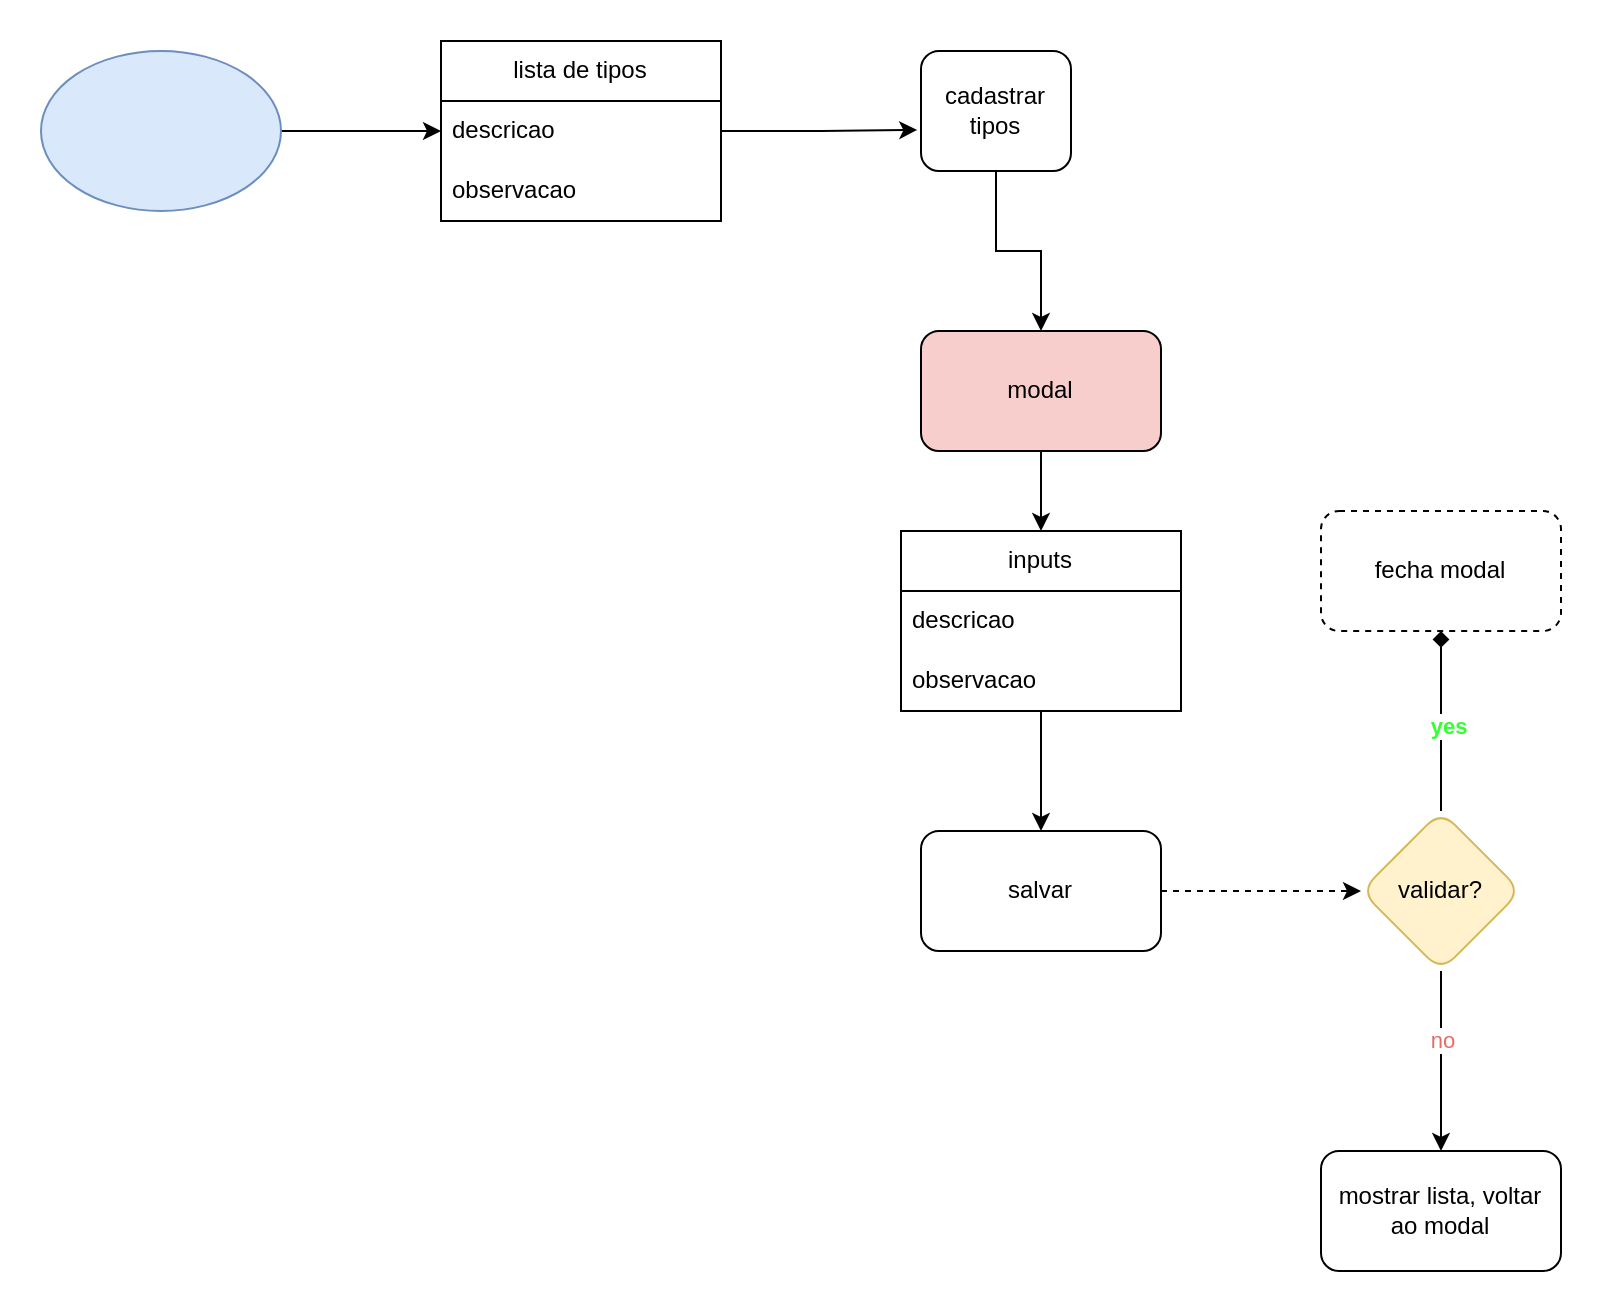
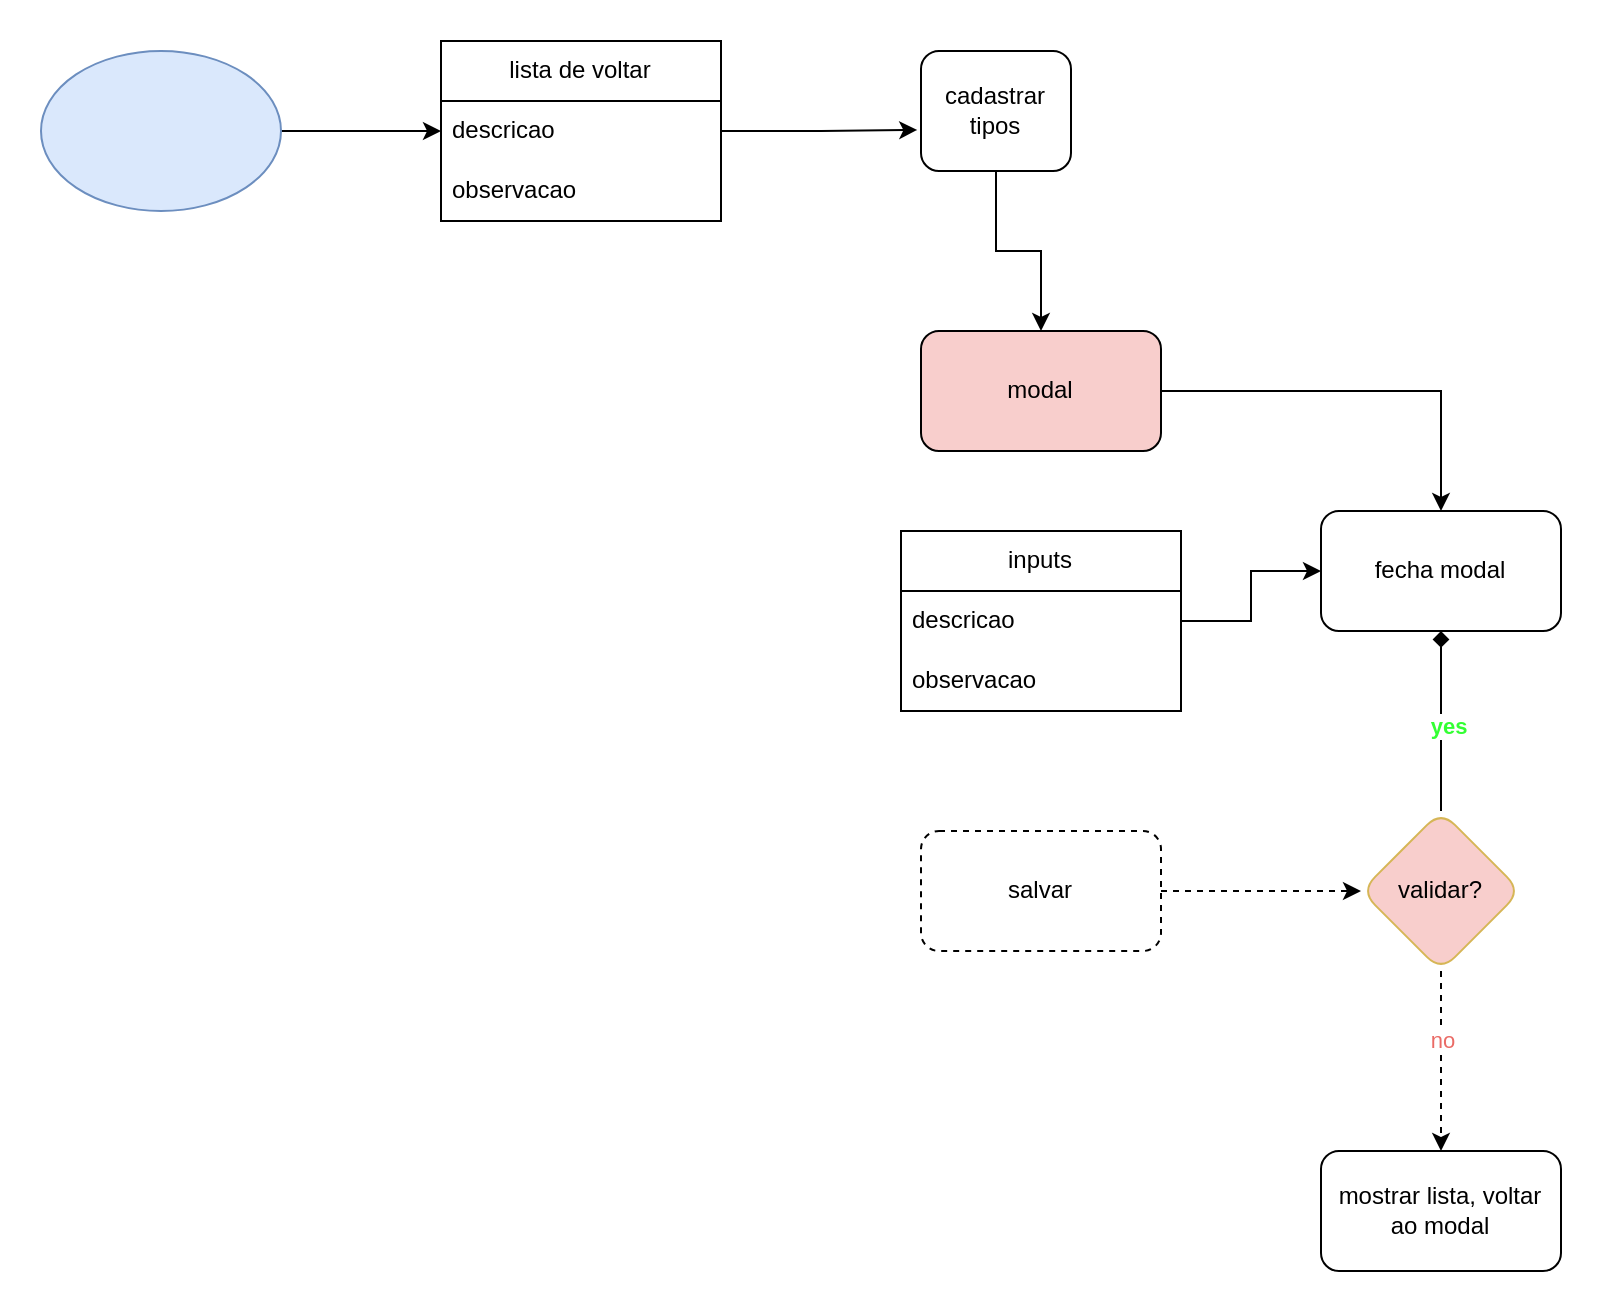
node "lista de tipos": label "lista de tipos" -> "lista de voltar"
edge "modal" -> "inputs": now "modal" -> "fecha modal"
node "fecha modal": style dashed -> solid
edge "inputs" -> "salvar": now "inputs" -> "fecha modal"
node "salvar": style solid -> dashed
node "validar?": fillcolor #fff2cc -> #f8cecc
edge "validar?" -> "mostrar lista, voltar ao modal": style solid -> dashed
